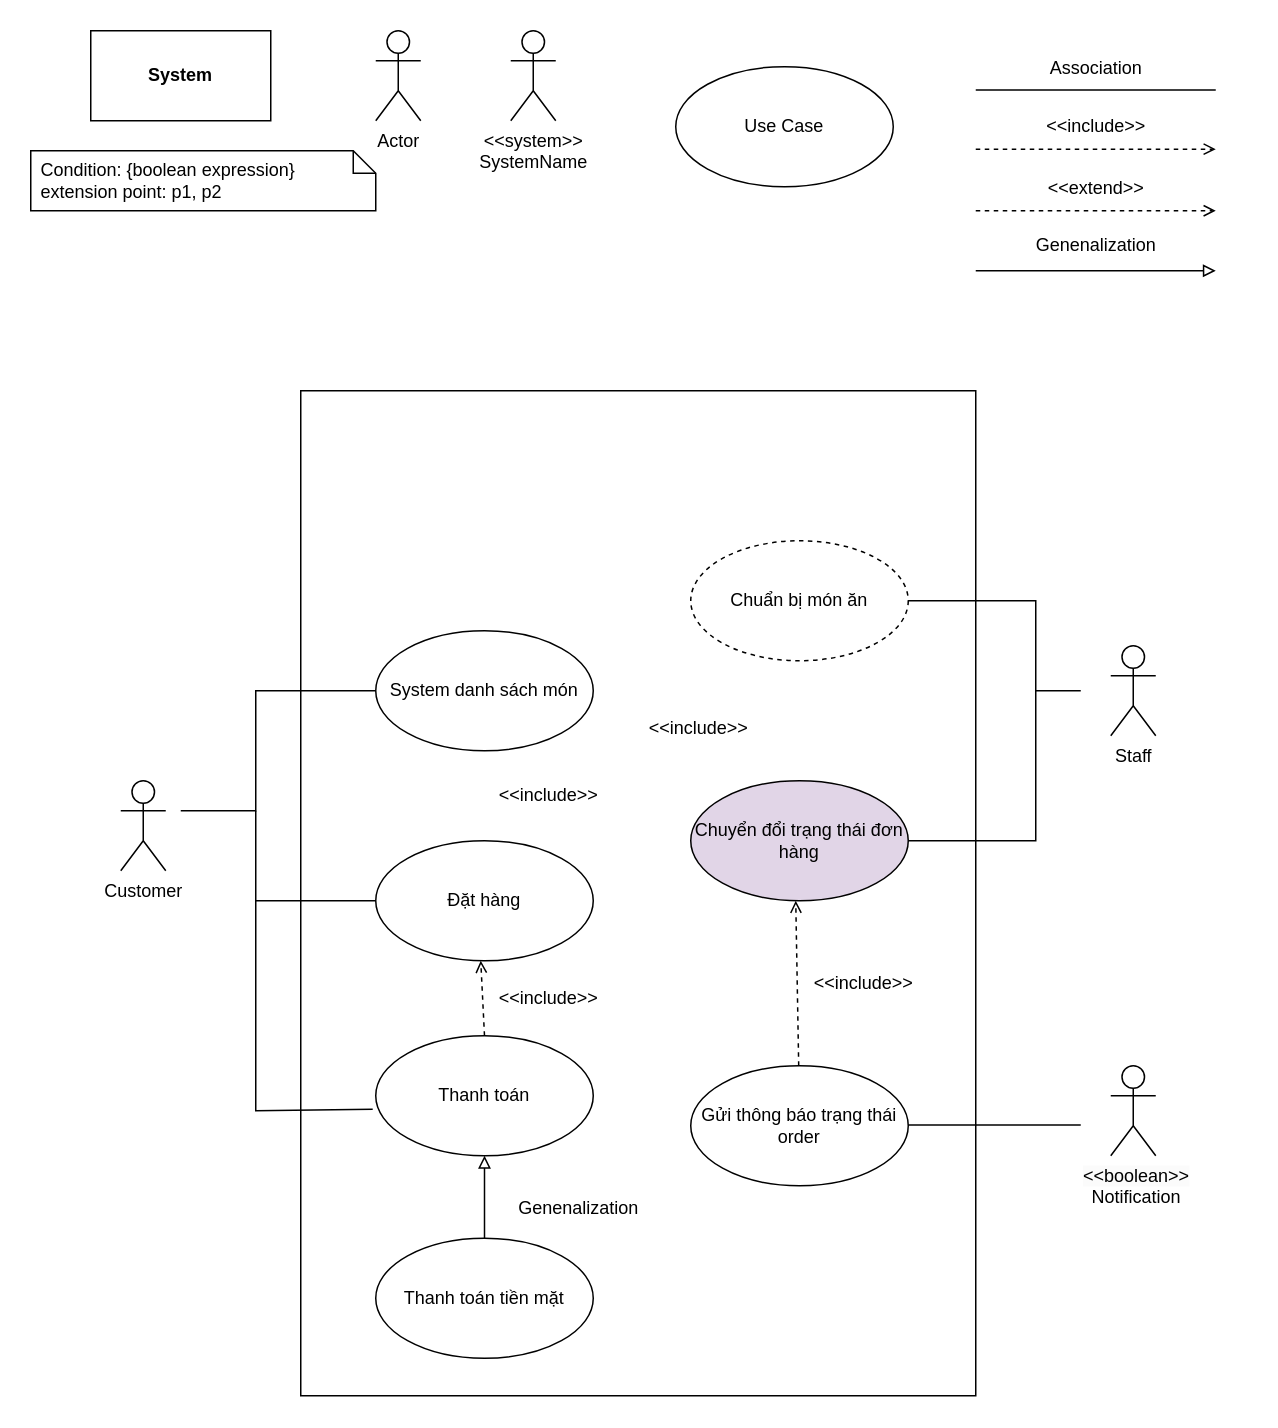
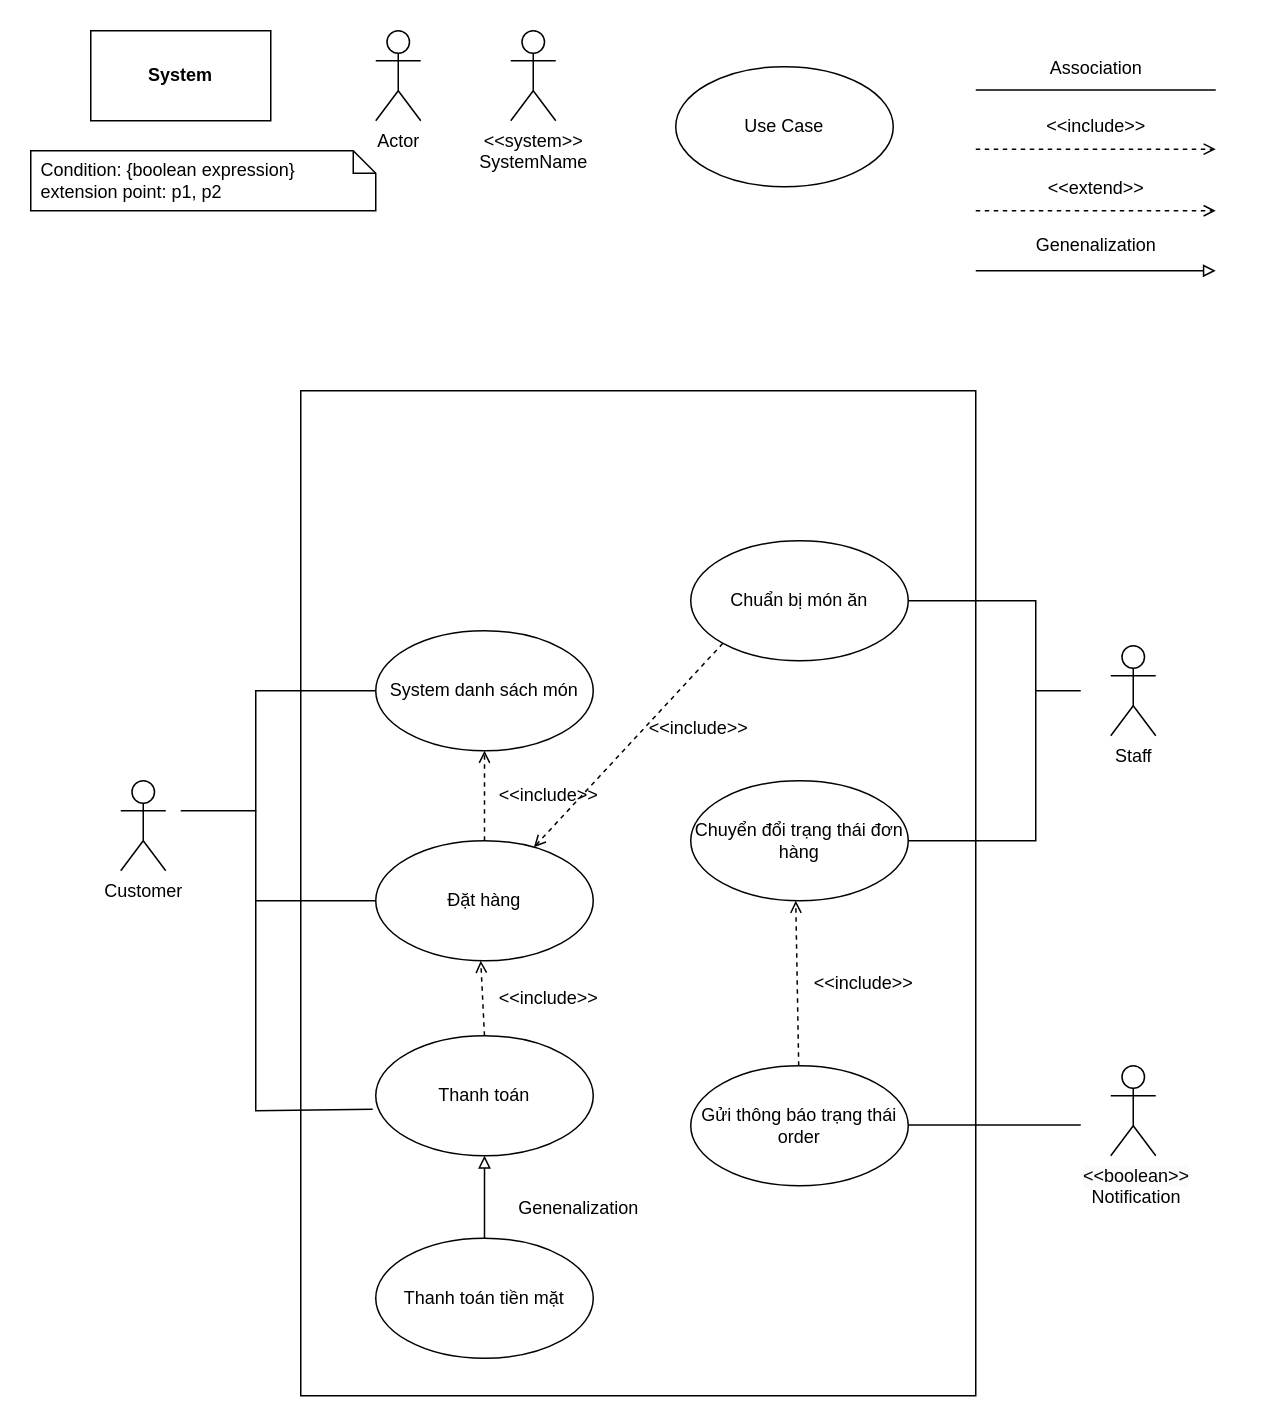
node "Chuẩn bị món ăn": style dashed -> solid
edge "Chuẩn bị món ăn" -> "Đặt hàng": added
edge "Đặt hàng" -> "System danh sách món": added
node "Chuyển đổi trạng thái đơn hàng": fillcolor #e1d5e7 -> #ffffff
